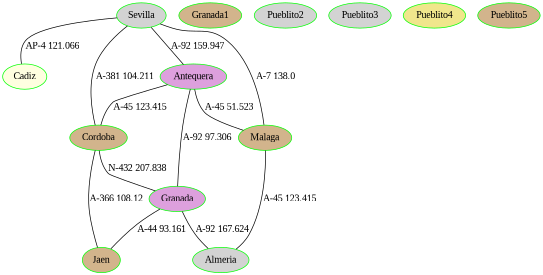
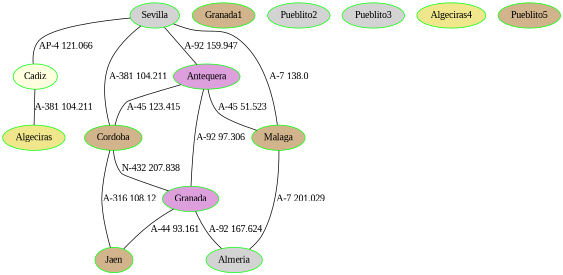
node "Pueblito4": label "Pueblito4" -> "Algeciras4"
node "Algeciras": added
edge "Cordoba" -- "Jaen": label "A-366 108.12" -> "A-316 108.12"
edge "Malaga" -- "Almeria": label "A-45 123.415" -> "A-7 201.029"
